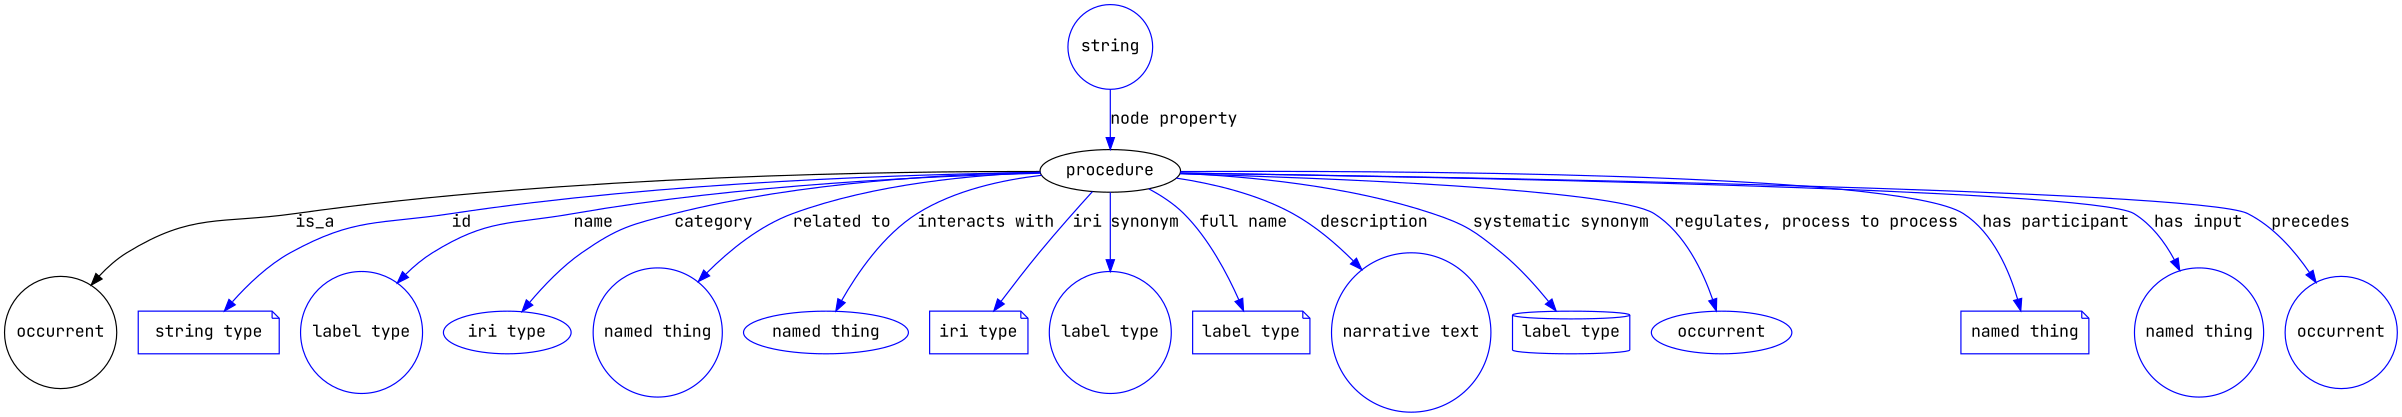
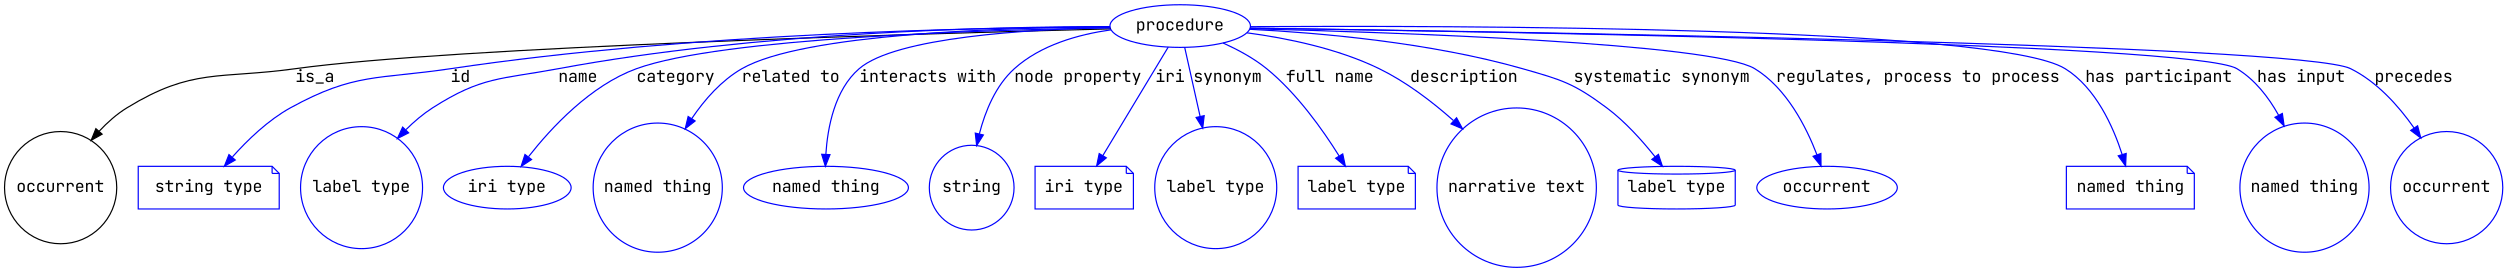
edge "string" -> "procedure": reversed
node "procedure": color black -> blue
